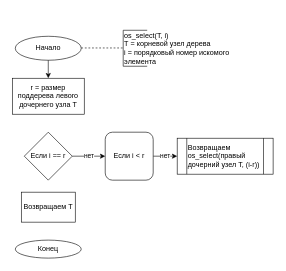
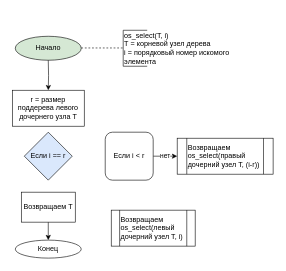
node "Начало": fillcolor #ffffff -> #d5e8d4
node "r = размер поддерева левого дочернего узла Т": moved (48, 96) -> (48, 108)
node "Если i == r": fillcolor #ffffff -> #dae8fc
edge "Если i == r" -> "Если i < r": removed, label "нет"
node "Возвращаем os_select(левый дочерний узел Т, i)": added
edge "Возвращаем Т" -> "Конец": added
